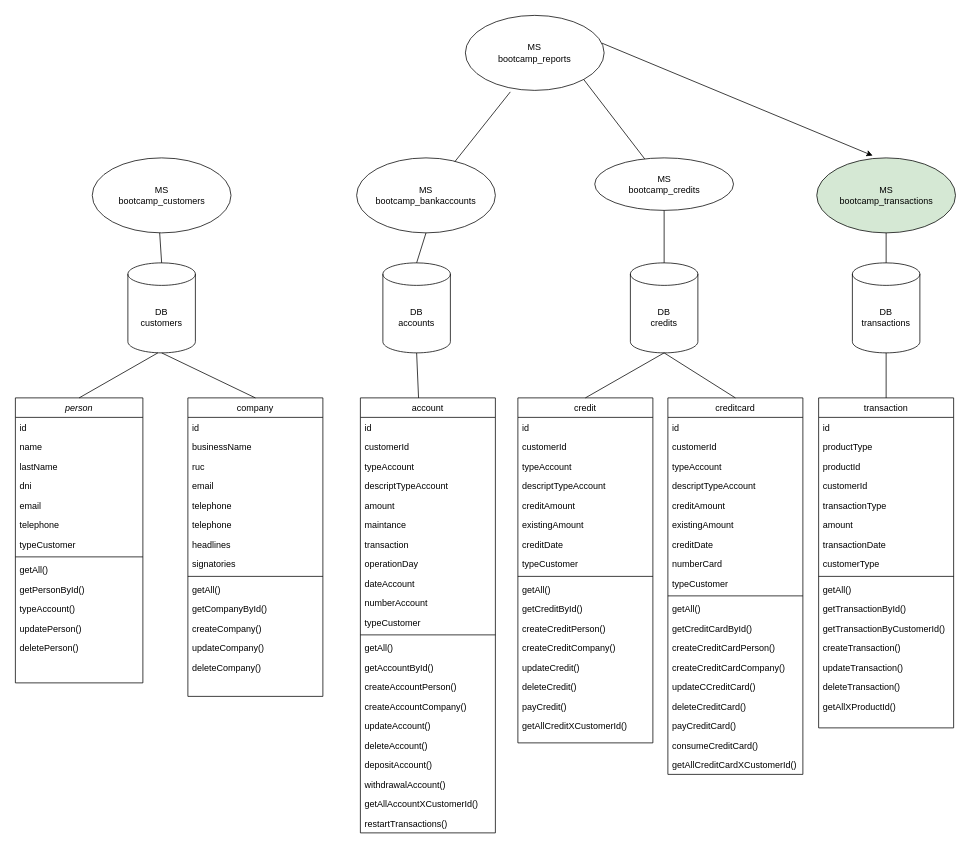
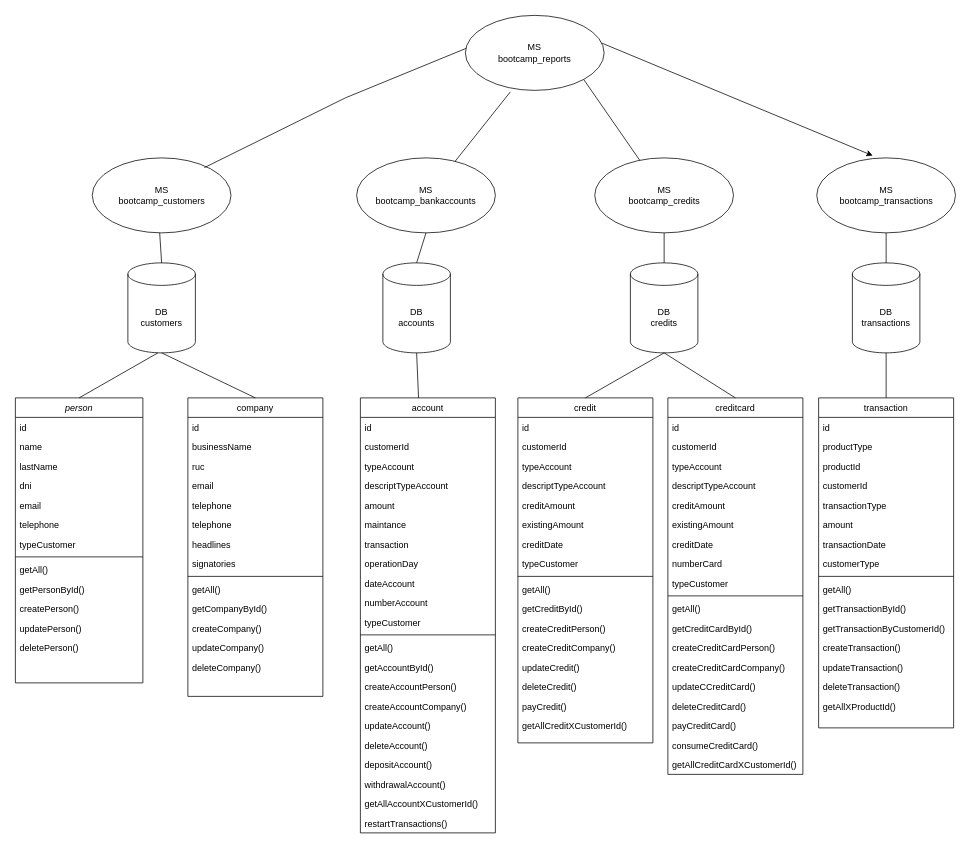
edge "MS bootcamp_reports" -- "MS bootcamp_customers": added
node "MS bootcamp_credits": size 139x53 -> 139x75
node "MS bootcamp_transactions": fillcolor #d5e8d4 -> #ffffff
node "typeAccount()": label "typeAccount()" -> "createPerson()"
